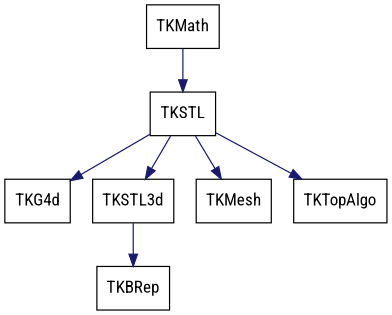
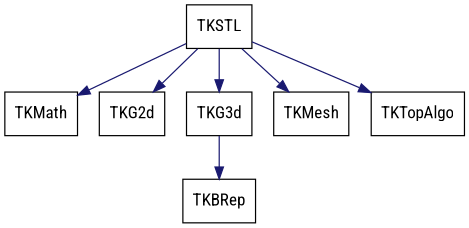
edge "TKMath" -> "TKSTL": reversed
node "TKG4d": label "TKG4d" -> "TKG2d"
node "TKSTL3d": label "TKSTL3d" -> "TKG3d"
